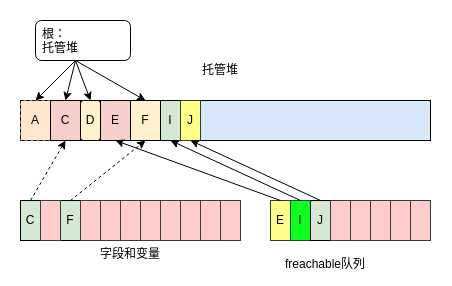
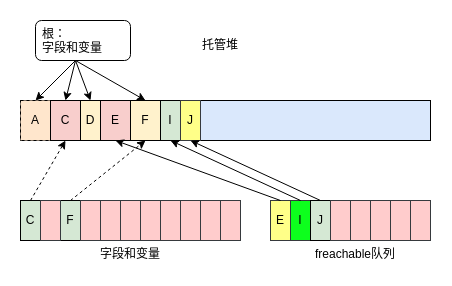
node "根： 托管堆": label "根： 托管堆" -> "根： 字段和变量"
node "托管堆": moved (221, 71) -> (221, 46)
node "D": shape rounded rectangle -> rectangle
node "freachable队列": moved (326, 265) -> (356, 255)
